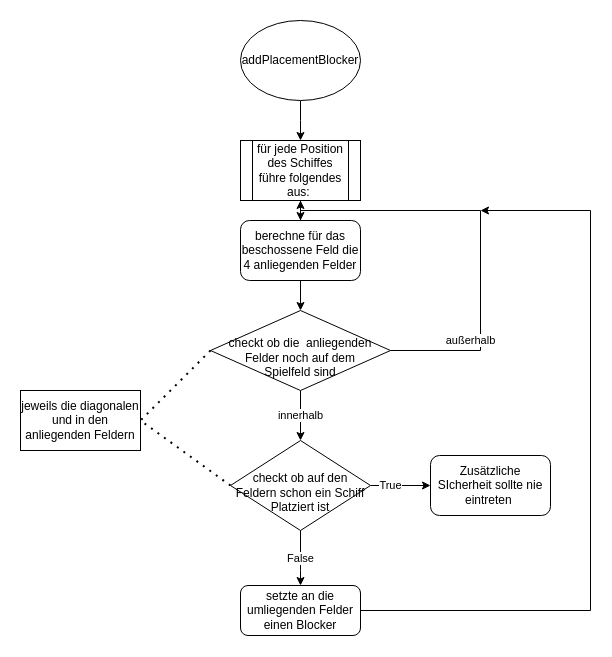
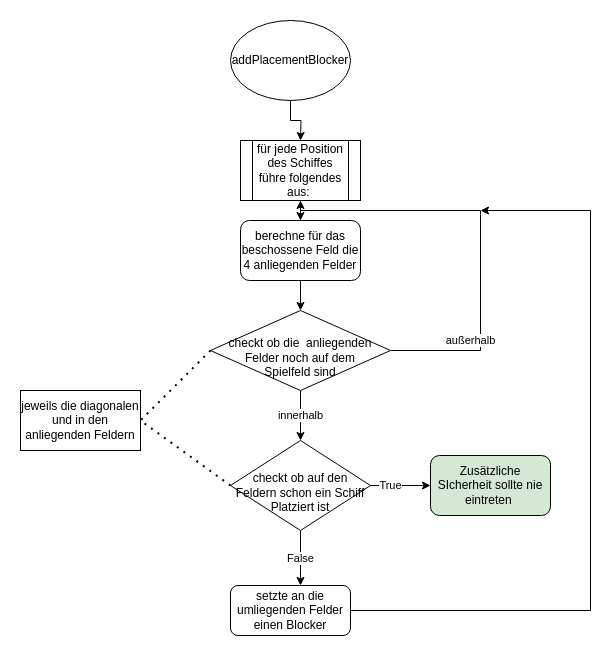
node "addPlacementBlocker": moved (301, 61) -> (291, 61)
node "Zusätzliche SIcherheit sollte nie eintreten": fillcolor #ffffff -> #d5e8d4
node "setzte an die umliegenden Felder einen Blocker": moved (301, 611) -> (291, 611)
